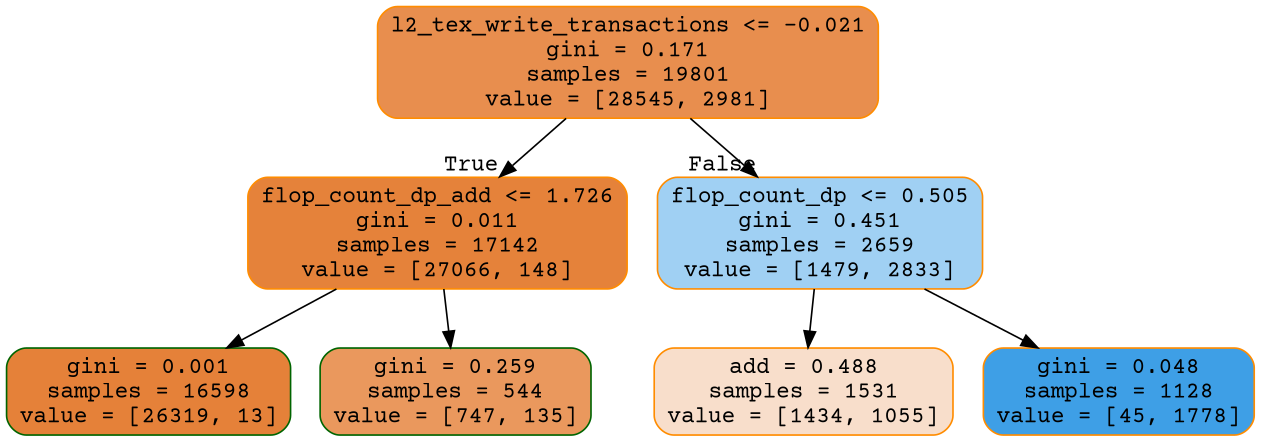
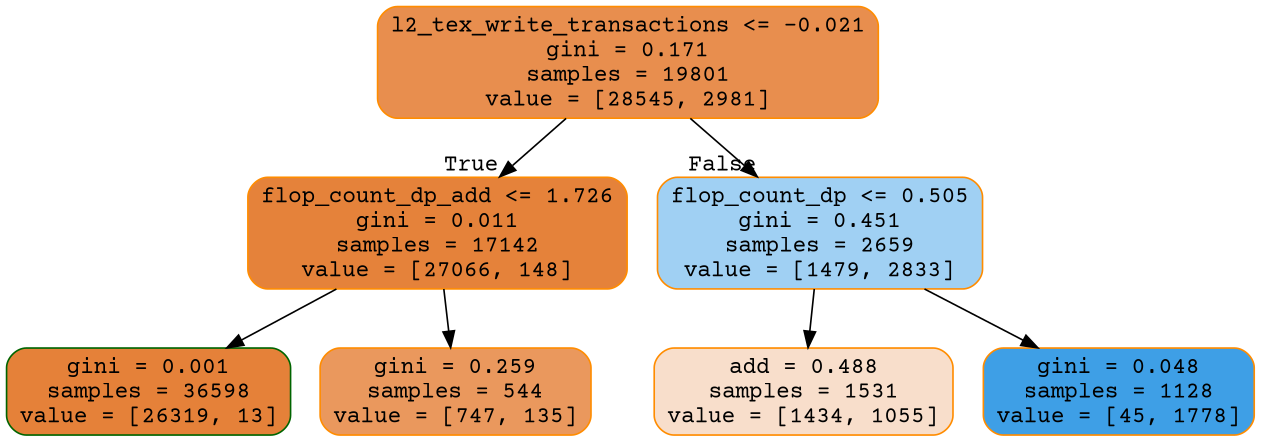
node "gini = 0.001 samples = 16598 value = [26319, 13]": label "gini = 0.001 samples = 16598 value = [26319, 13]" -> "gini = 0.001 samples = 36598 value = [26319, 13]"
node "gini = 0.259 samples = 544 value = [747, 135]": color darkgreen -> darkorange
